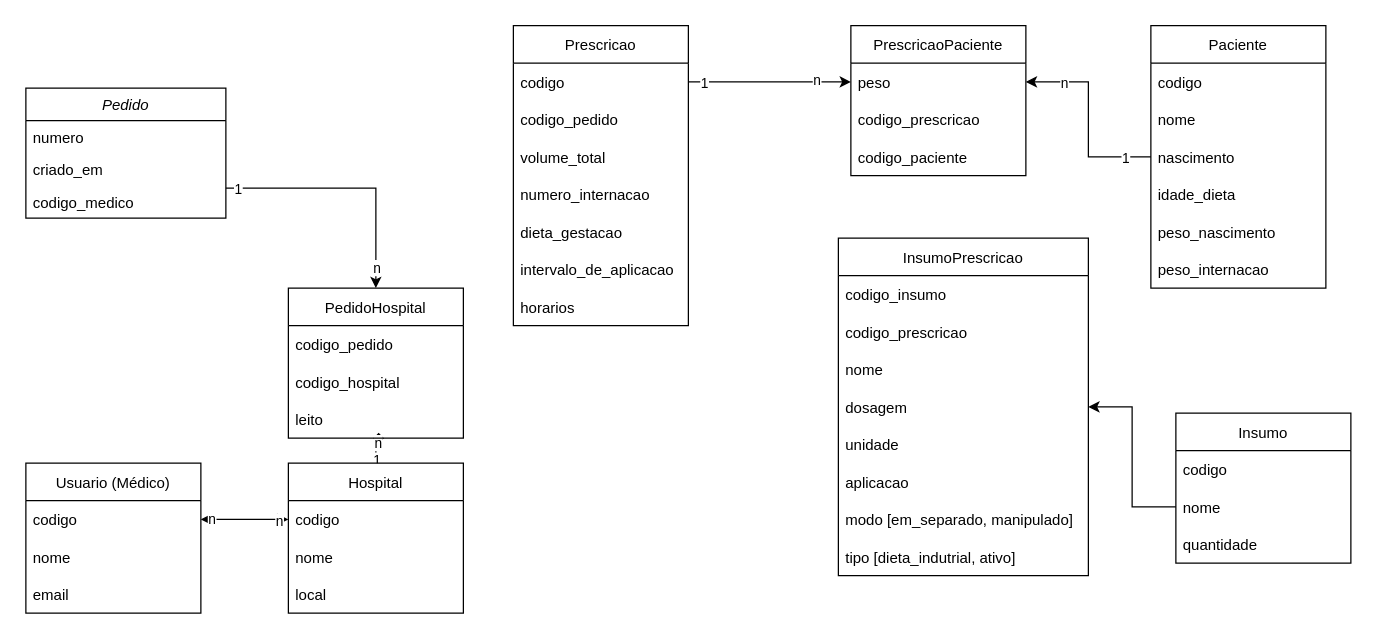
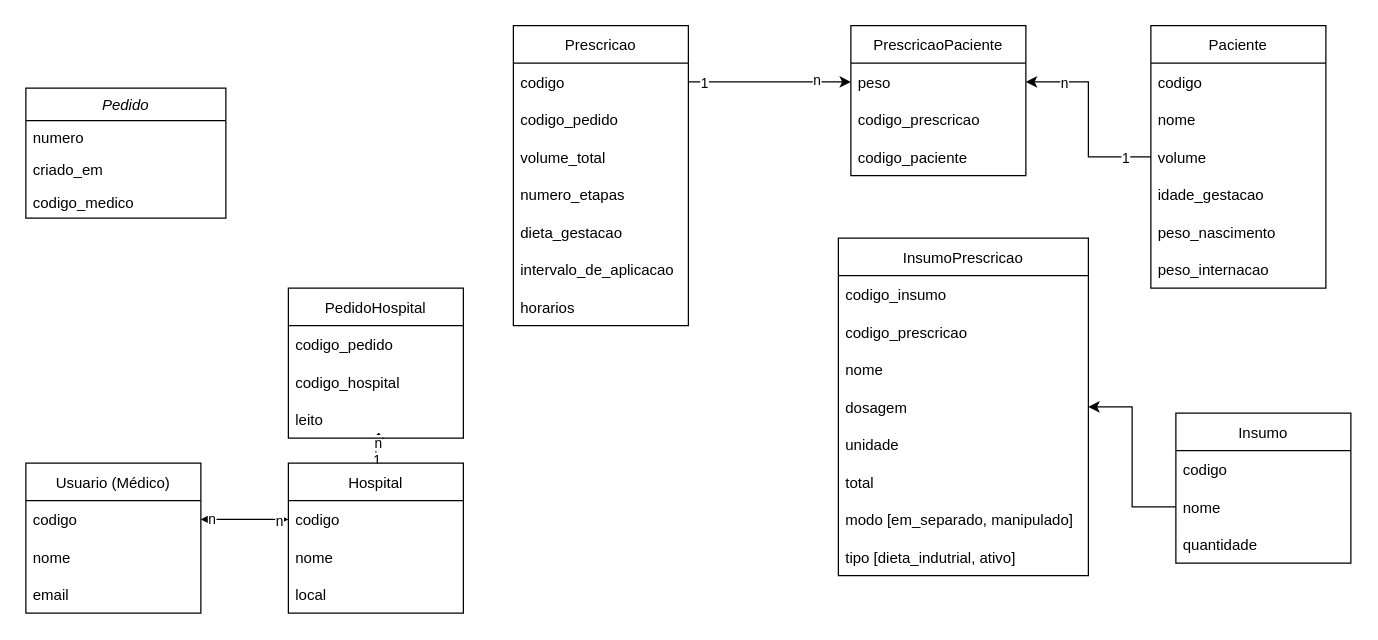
node "nascimento": label "nascimento" -> "volume"
edge "Pedido" -> "PedidoHospital": removed, labels "1", "n"
node "numero_internacao": label "numero_internacao" -> "numero_etapas"
node "idade_dieta": label "idade_dieta" -> "idade_gestacao"
node "aplicacao": label "aplicacao" -> "total"
